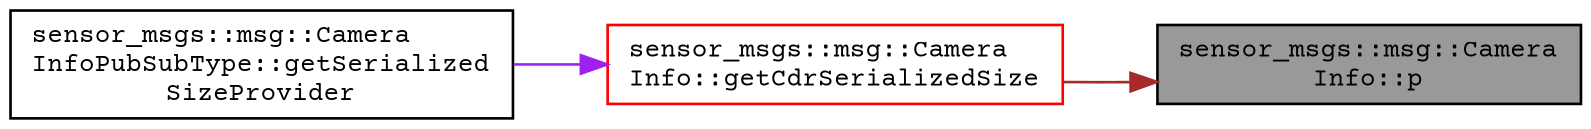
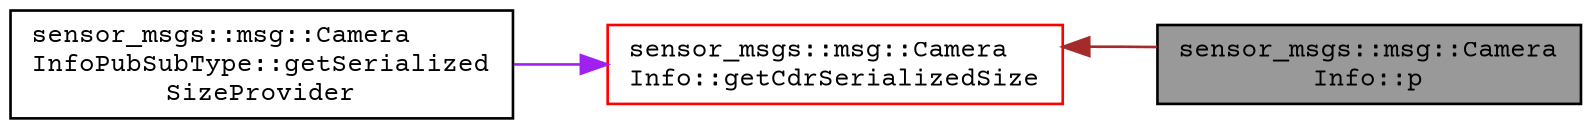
edge "sensor_msgs::msg::Camera Info::getCdrSerializedSize" -> "sensor_msgs::msg::Camera Info::p": reversed
